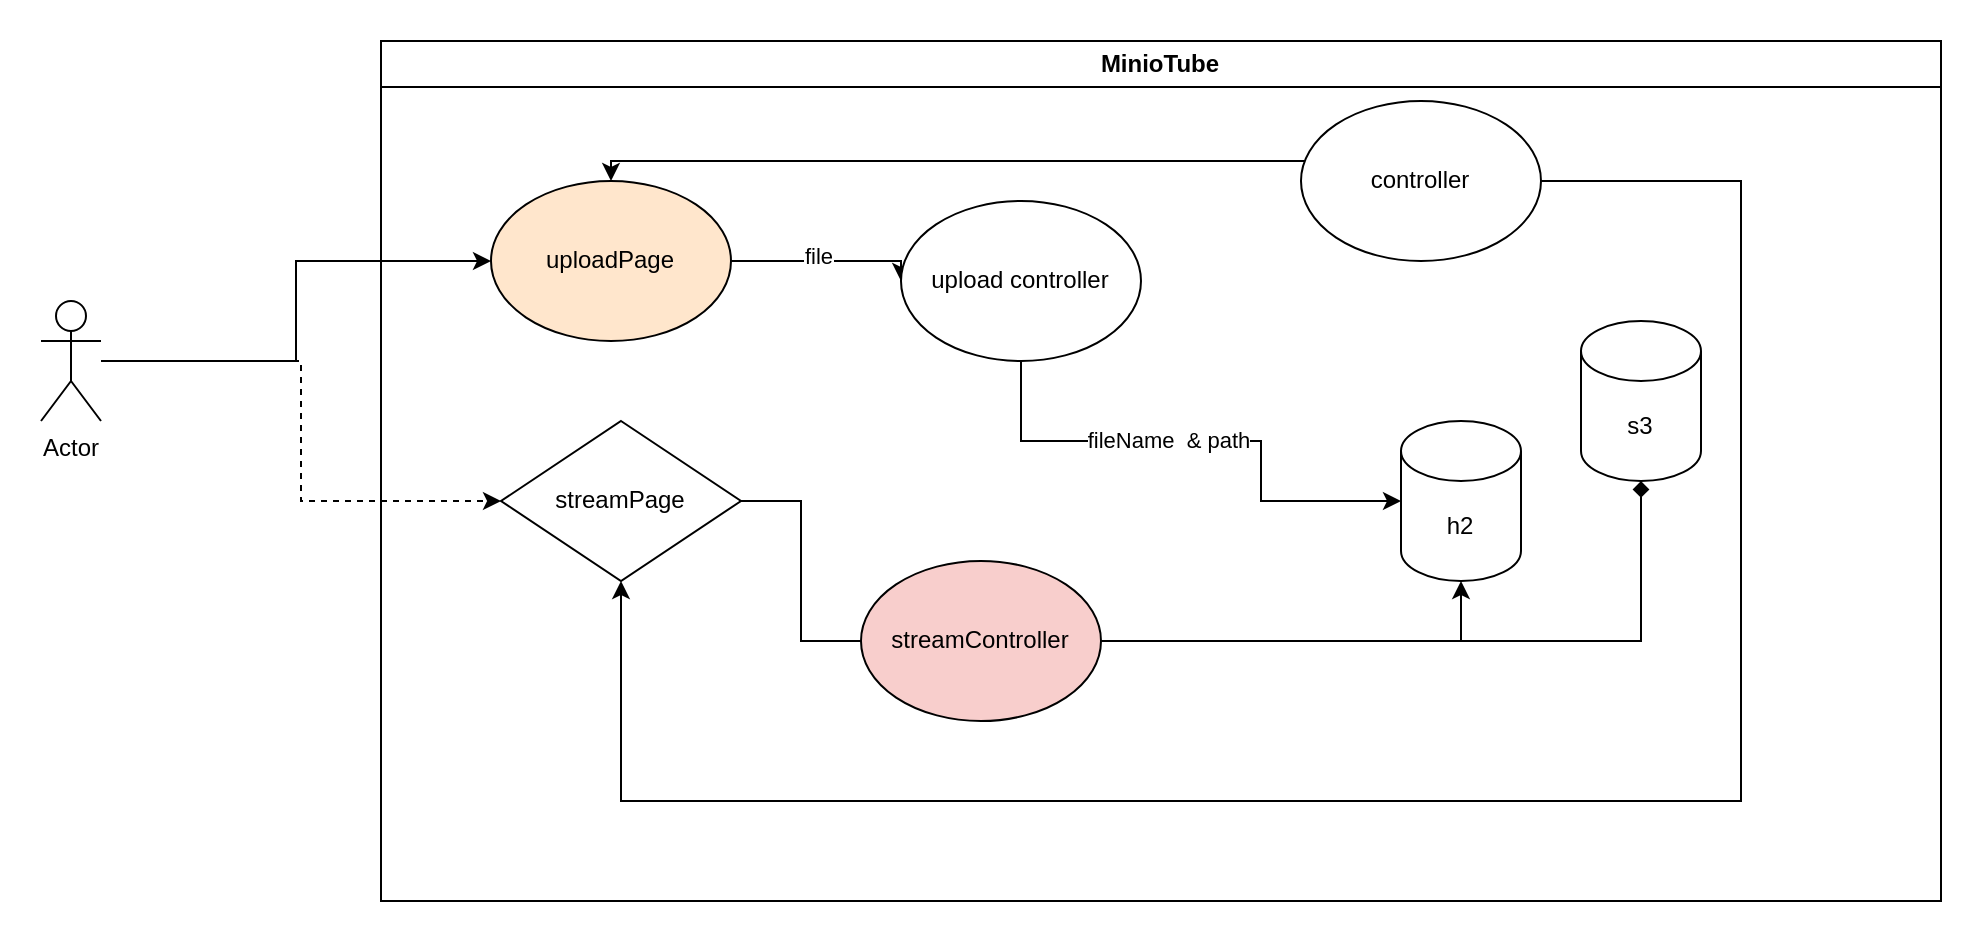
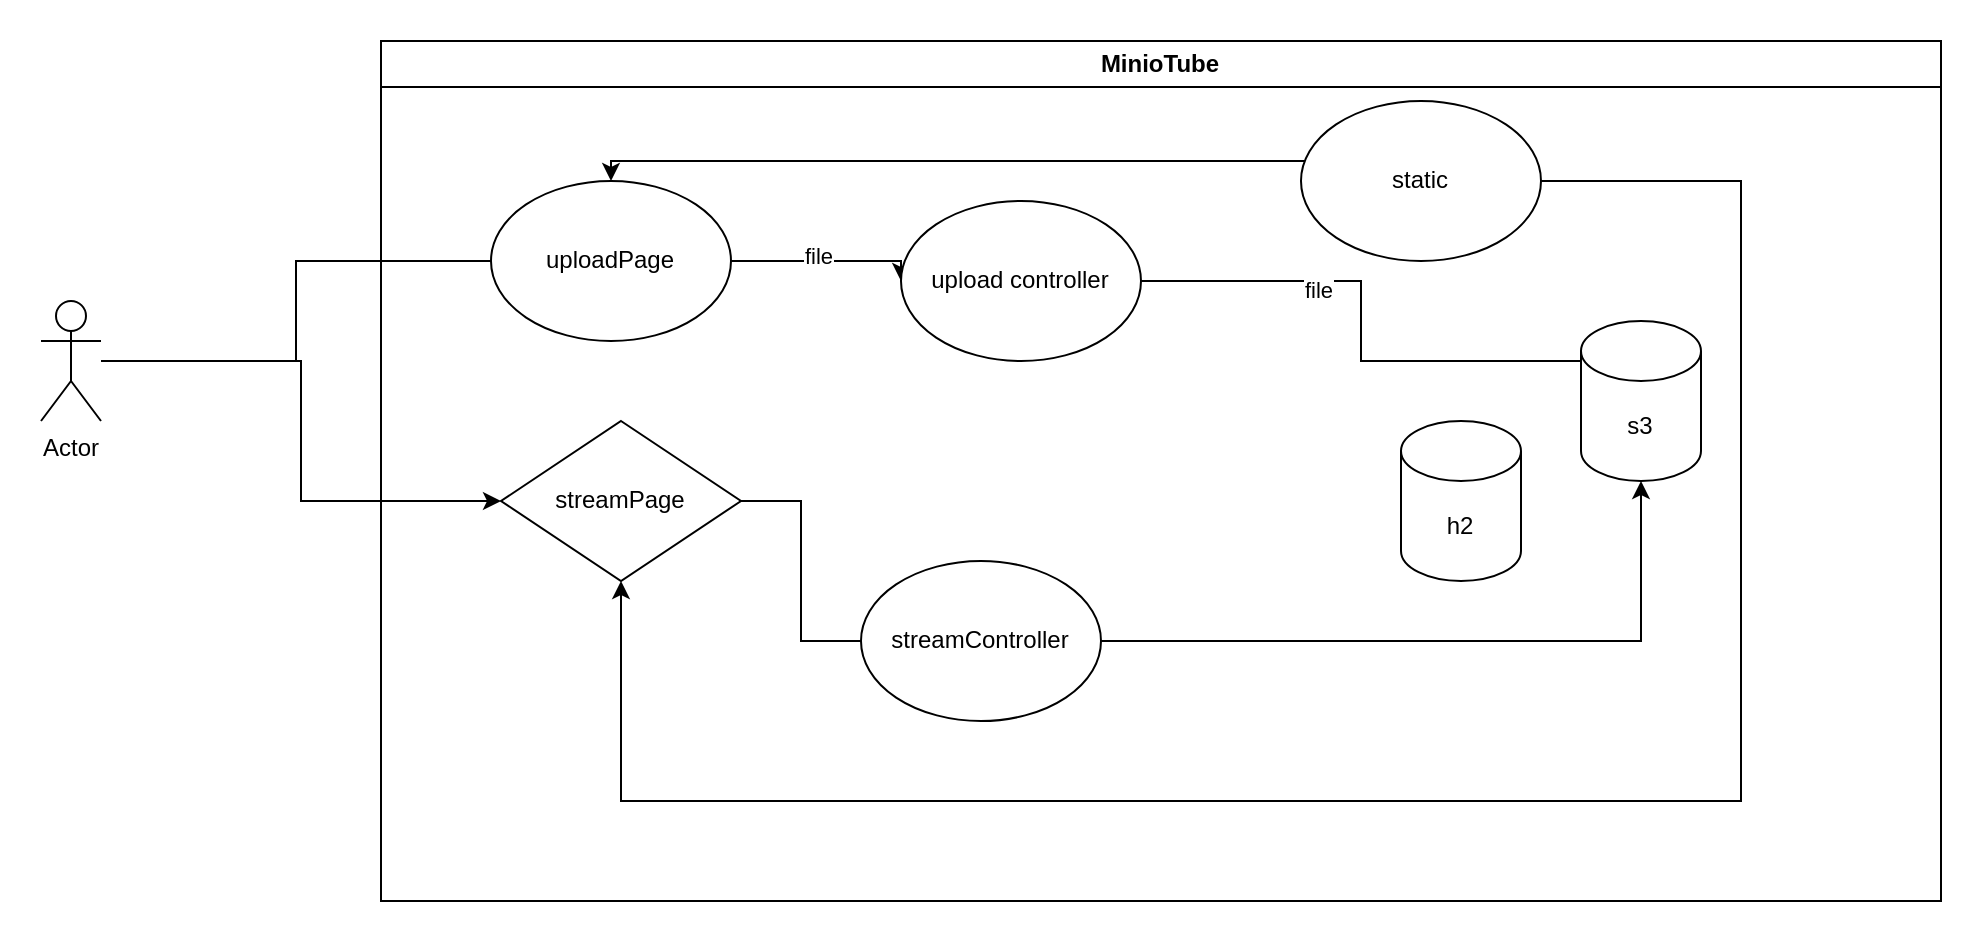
node "controller": label "controller" -> "static"
edge "Actor" -> "uploadPage": arrowhead classic -> none
node "uploadPage": fillcolor #ffe6cc -> #ffffff
edge "upload controller" -> "s3": added, label "file"
edge "upload controller" -> "h2": removed, label "fileName & path"
edge "streamController" -> "s3": arrowhead diamond -> classic
edge "Actor" -> "streamPage": style dashed -> solid
edge "streamController" -> "h2": removed
node "streamController": fillcolor #f8cecc -> #ffffff
